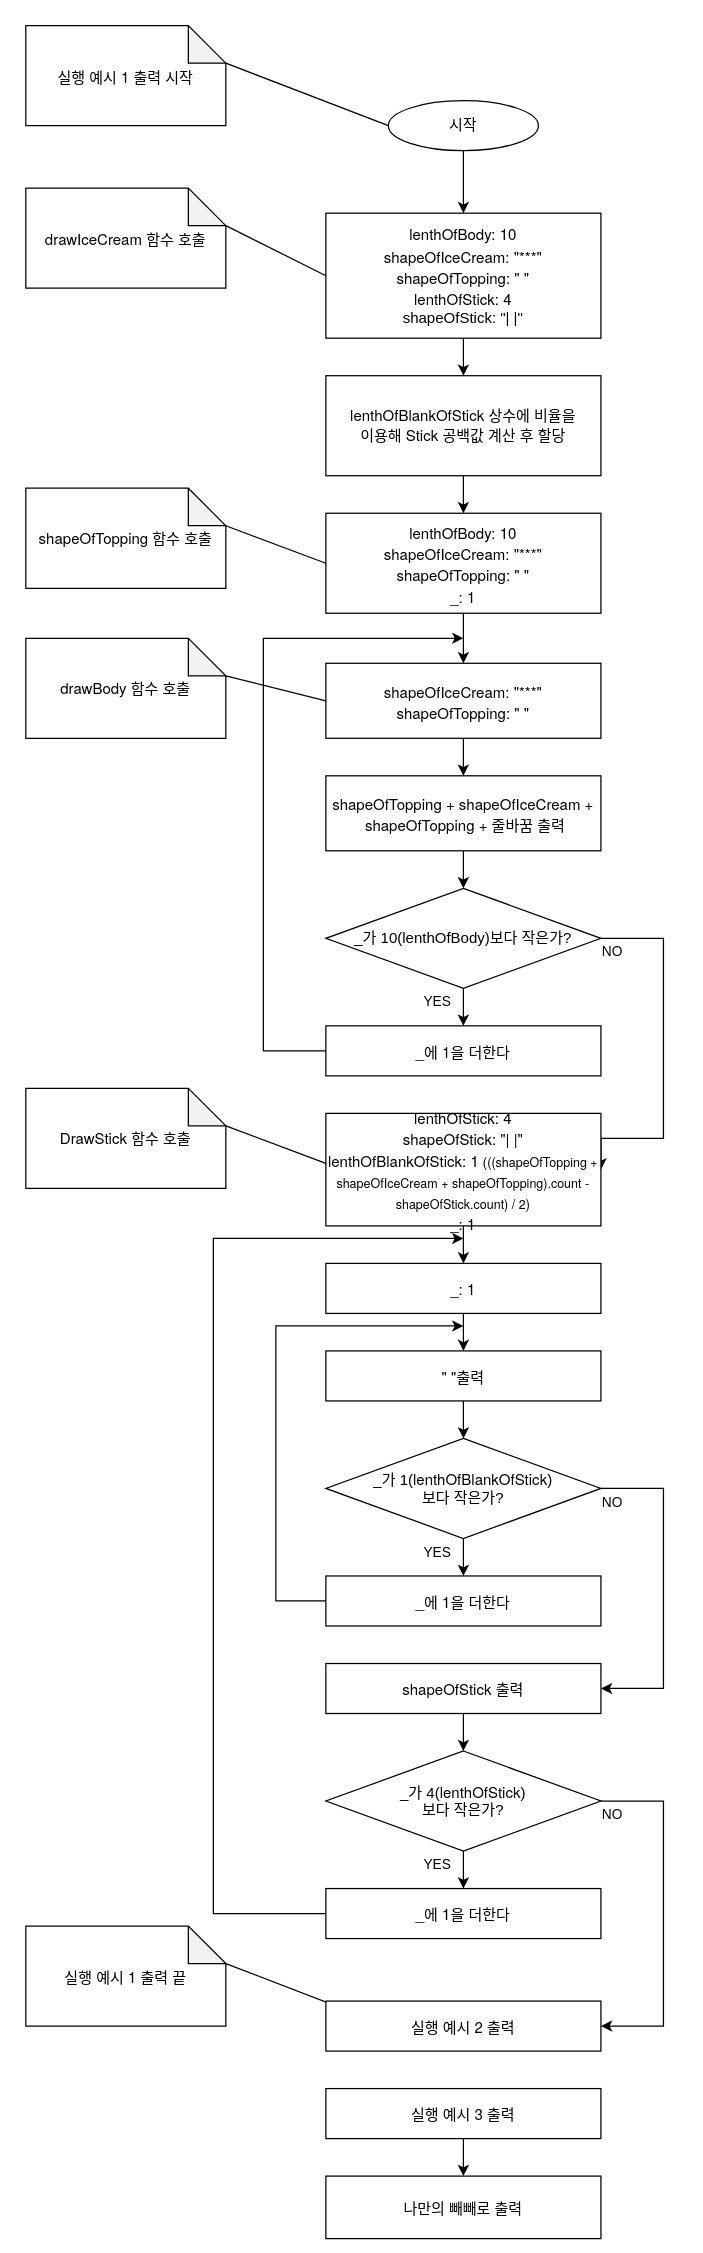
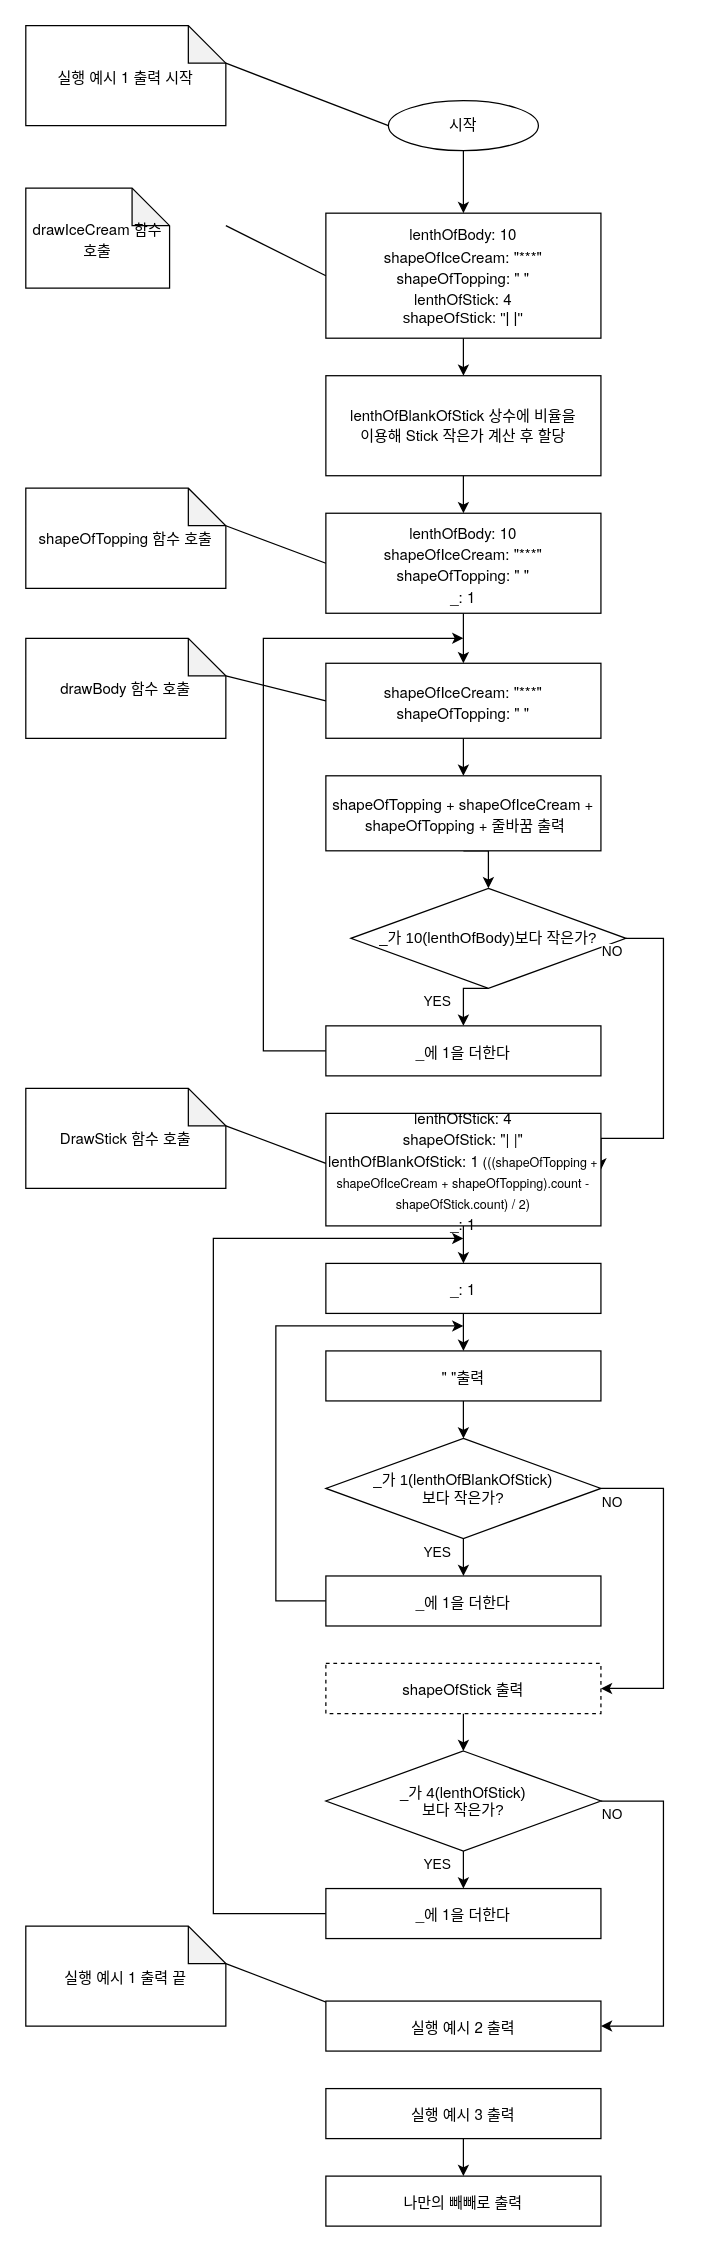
node "drawIceCream 함수 호출": size 200x100 -> 144x100
node "lenthOfBlankOfStick 상수에 비율을 이용해 Stick 공백값 계산 후 할당": label "lenthOfBlankOfStick 상수에 비율을 이용해 Stick 공백값 계산 후 할당" -> "lenthOfBlankOfStick 상수에 비율을 이용해 Stick 작은가 계산 후 할당"
node "_가 10(lenthOfBody)보다 작은가?": moved (463, 938) -> (488, 938)
node "shapeOfStick 출력": style solid -> dashed
node "나만의 빼빼로 출력": size 275x63 -> 275x50
